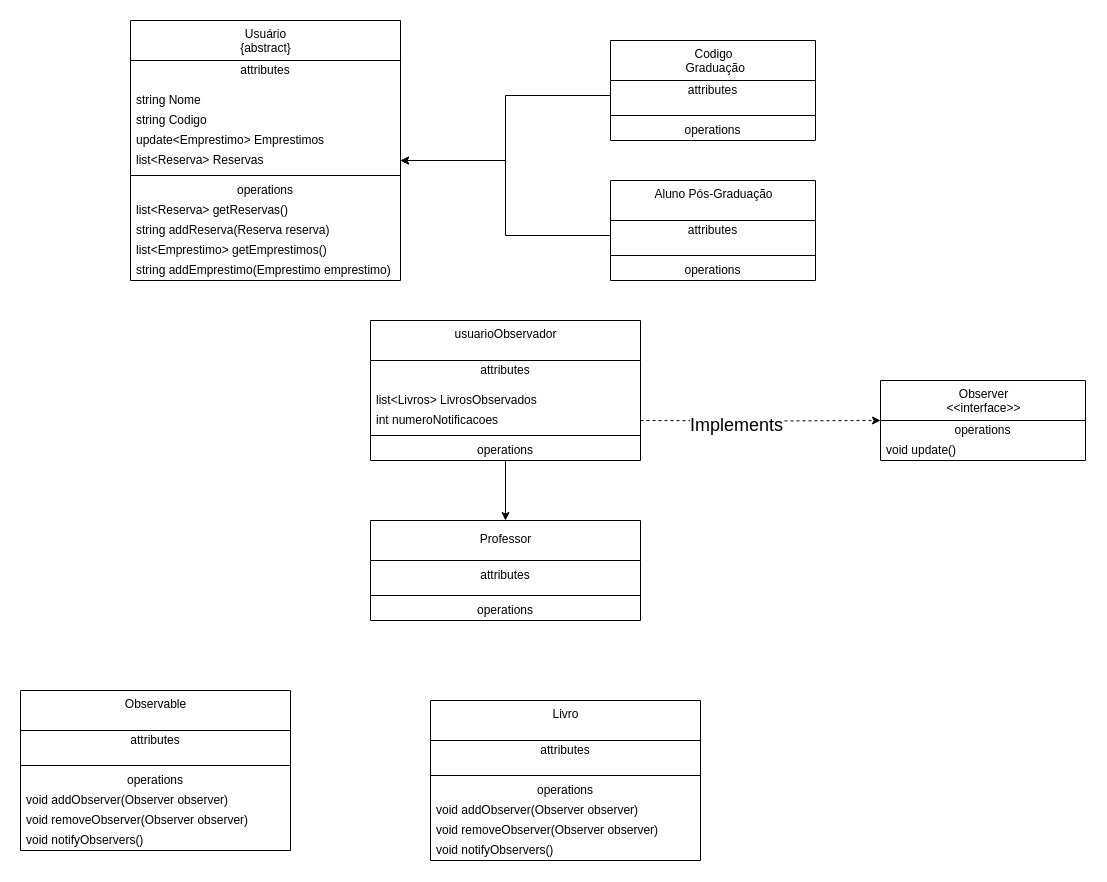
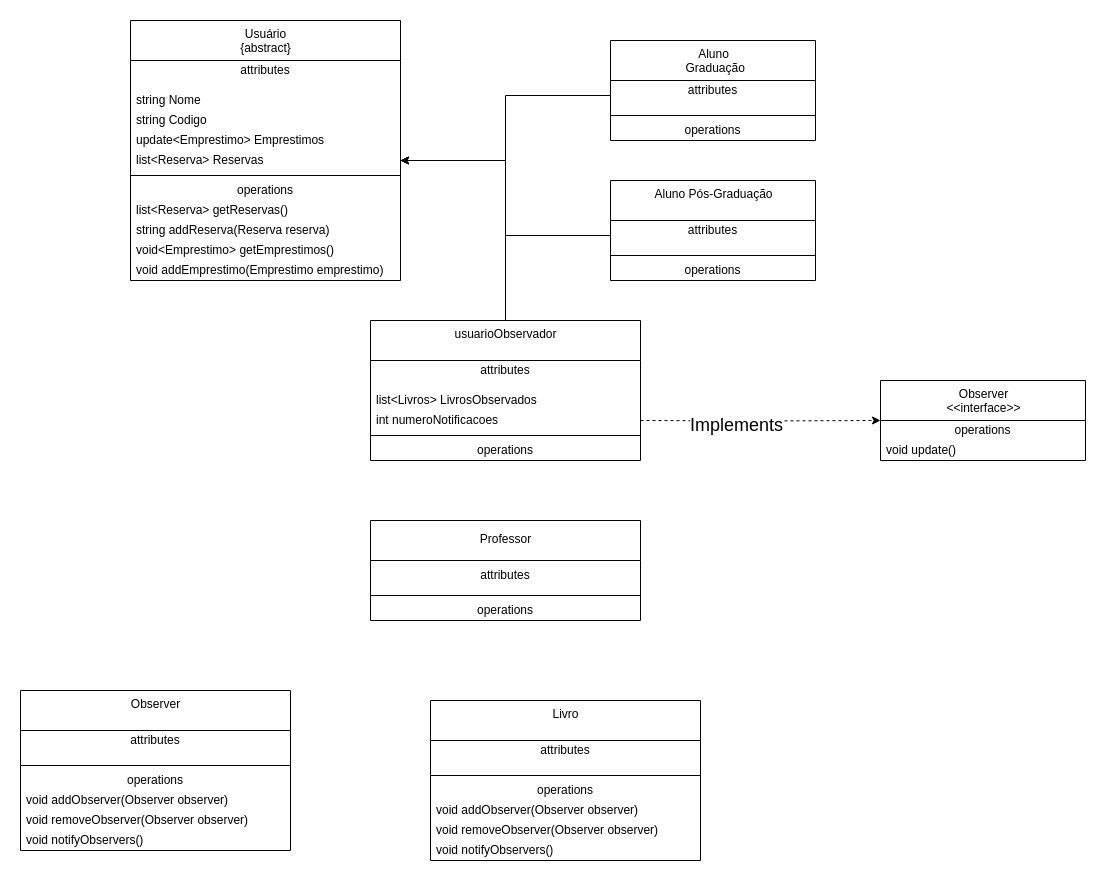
node "Codigo Graduação": label "Codigo Graduação" -> "Aluno Graduação"
node "list<Emprestimo> getEmprestimos()": label "list<Emprestimo> getEmprestimos()" -> "void<Emprestimo> getEmprestimos()"
node "string addEmprestimo(Emprestimo emprestimo)": label "string addEmprestimo(Emprestimo emprestimo)" -> "void addEmprestimo(Emprestimo emprestimo)"
edge "usuarioObservador" -> "list<Reserva> Reservas": added
edge "usuarioObservador" -> "Professor": removed
node "Observable": label "Observable" -> "Observer"
